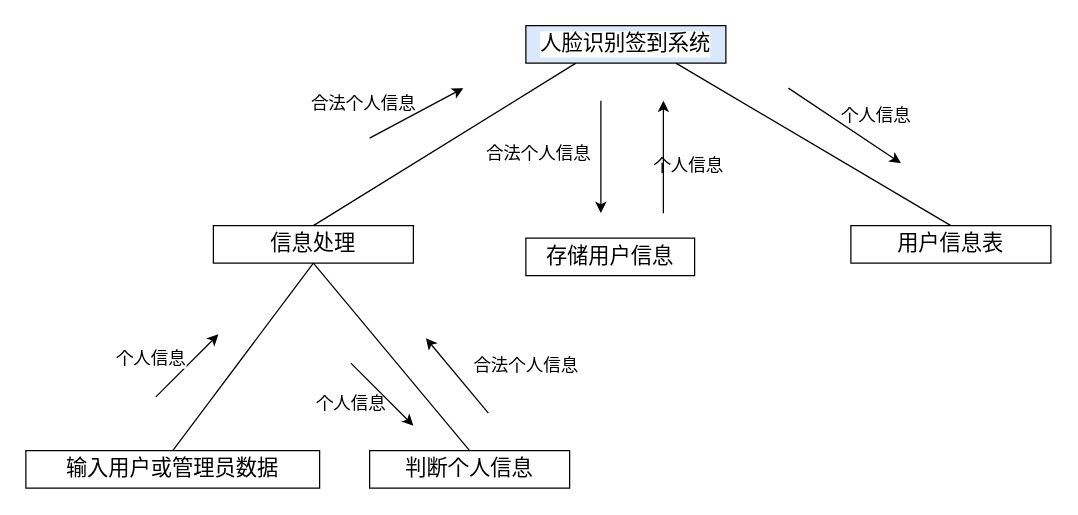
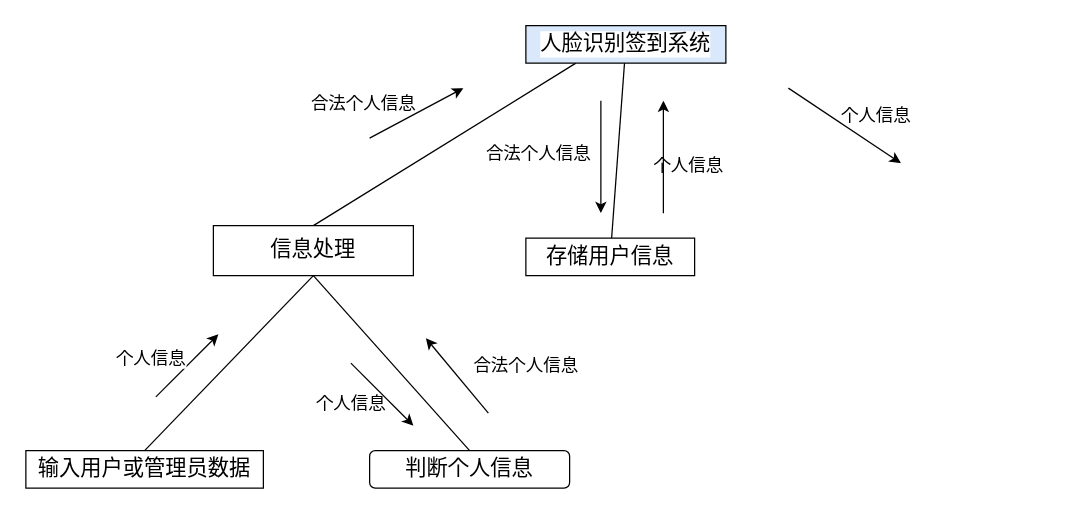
edge "人脸识别签到系统" -- "用户信息表": removed
edge "人脸识别签到系统" -- "存储用户信息": added
node "信息处理": size 200x38 -> 200x50
node "用户信息表": removed
node "输入用户或管理员数据": size 294x38 -> 238x38
node "判断个人信息": shape rectangle -> rounded rectangle
